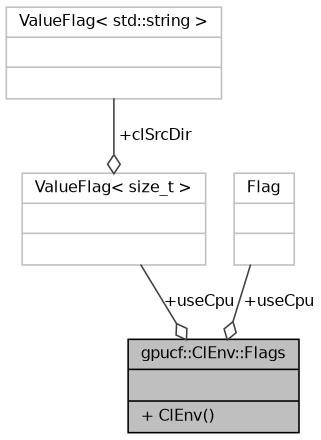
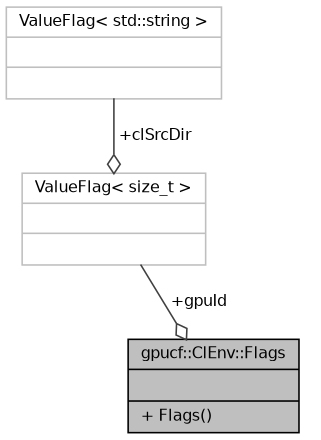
node "Flag": removed
edge "ValueFlag< size_t >" -> "gpucf::ClEnv::Flags": label " +useCpu" -> " +gpuId"
node "gpucf::ClEnv::Flags": text "+ ClEnv()" -> "+ Flags()"
